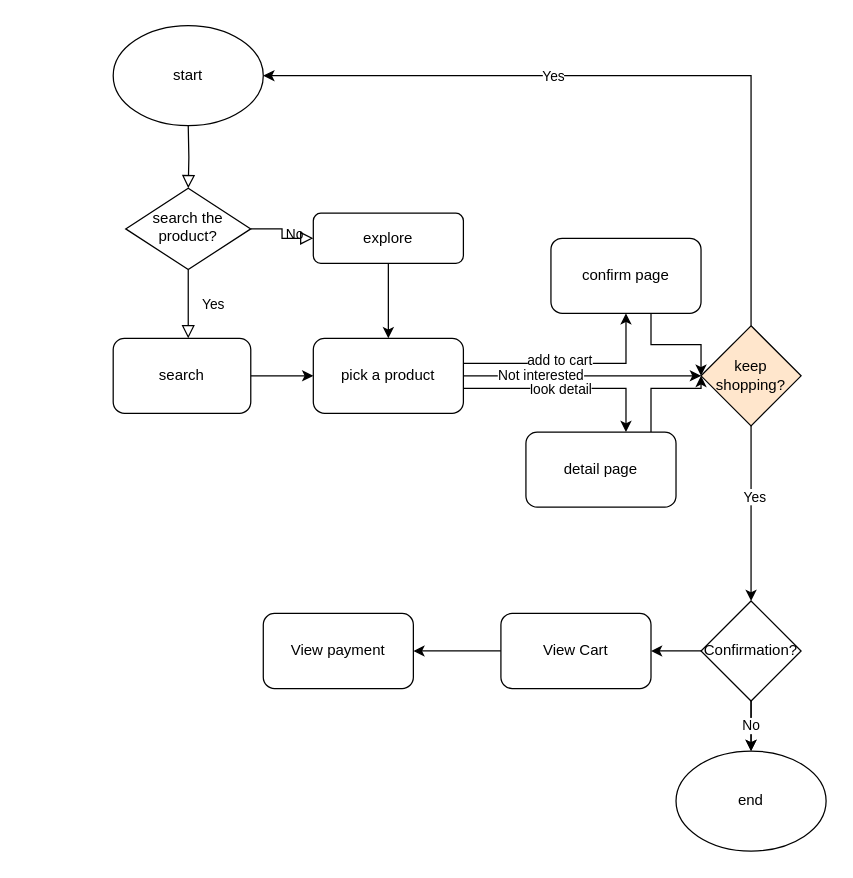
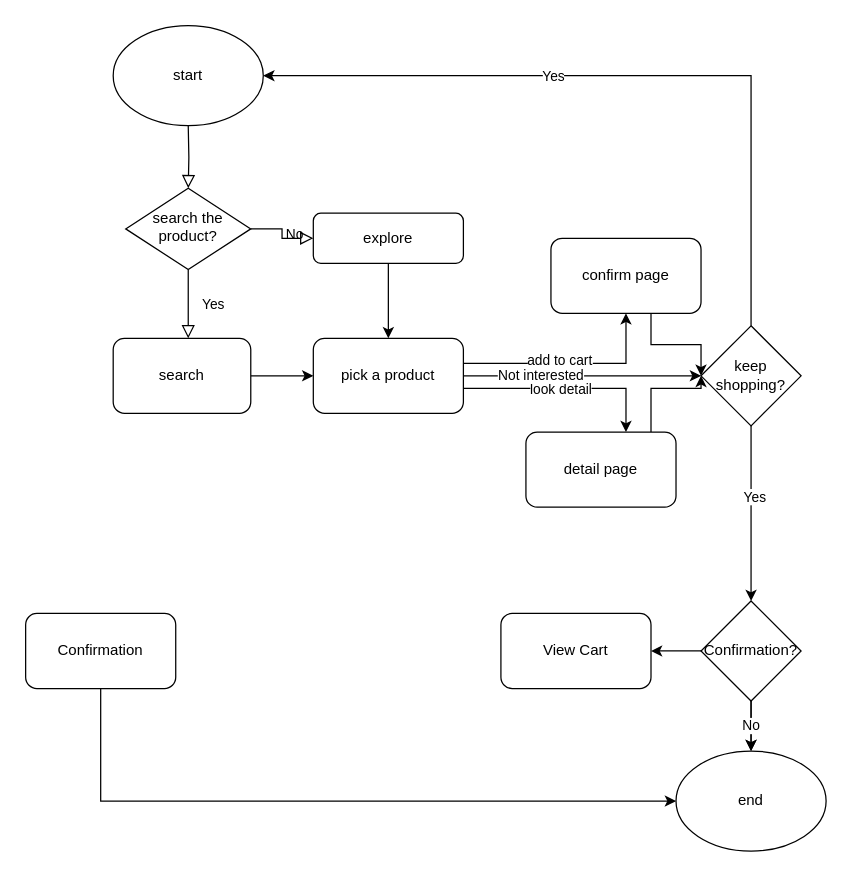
node "keep shopping?": fillcolor #ffe6cc -> #ffffff
node "Confirmation": added
node "View payment": removed
edge "View Cart" -> "View payment": removed
edge "Confirmation" -> "end": added
